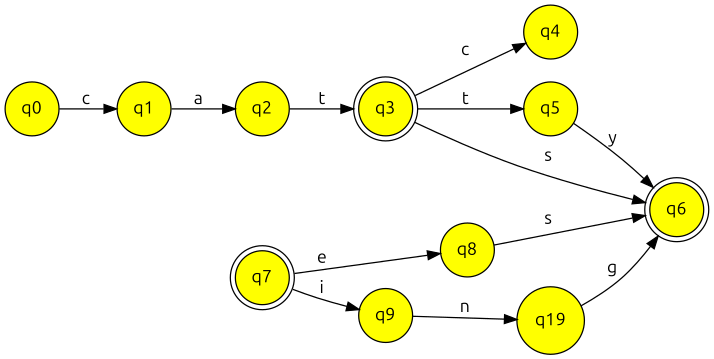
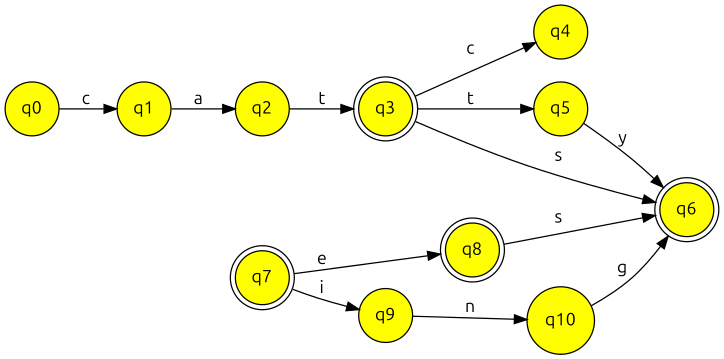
node "q8": shape circle -> doublecircle
node "q19": label "q19" -> "q10"
